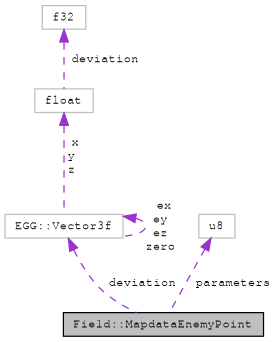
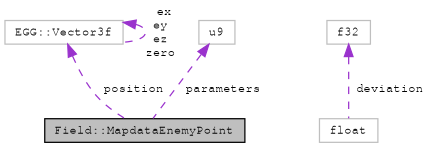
edge "EGG::Vector3f" -> "float": removed, label "x y z"
node "u8": label "u8" -> "u9"
edge "Field::MapdataEnemyPoint" -> "EGG::Vector3f": label " deviation" -> " position"
